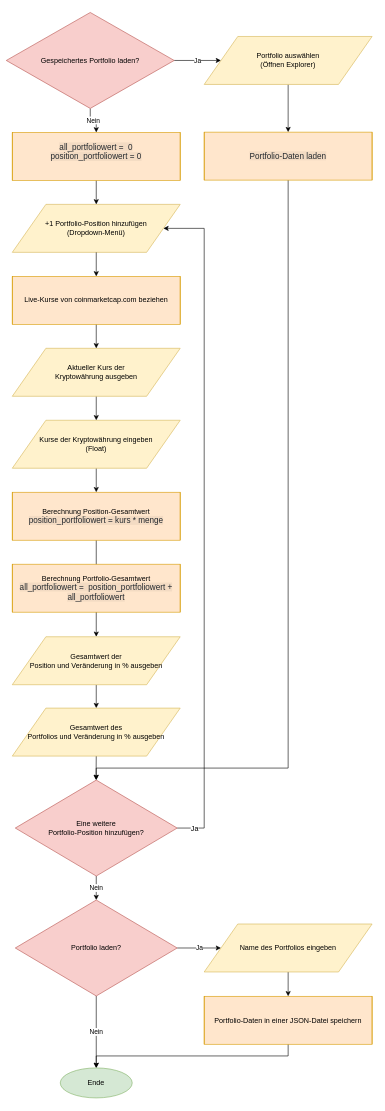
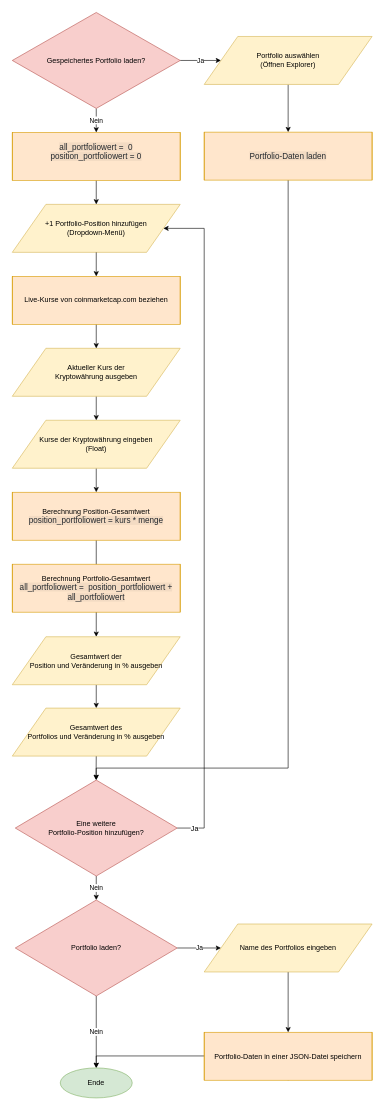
node "Gespeichertes Portfolio laden?": moved (90, 60) -> (96, 60)
node "Portfolio-Daten in einer JSON-Datei speichern": moved (288, 1021) -> (288, 1057)
